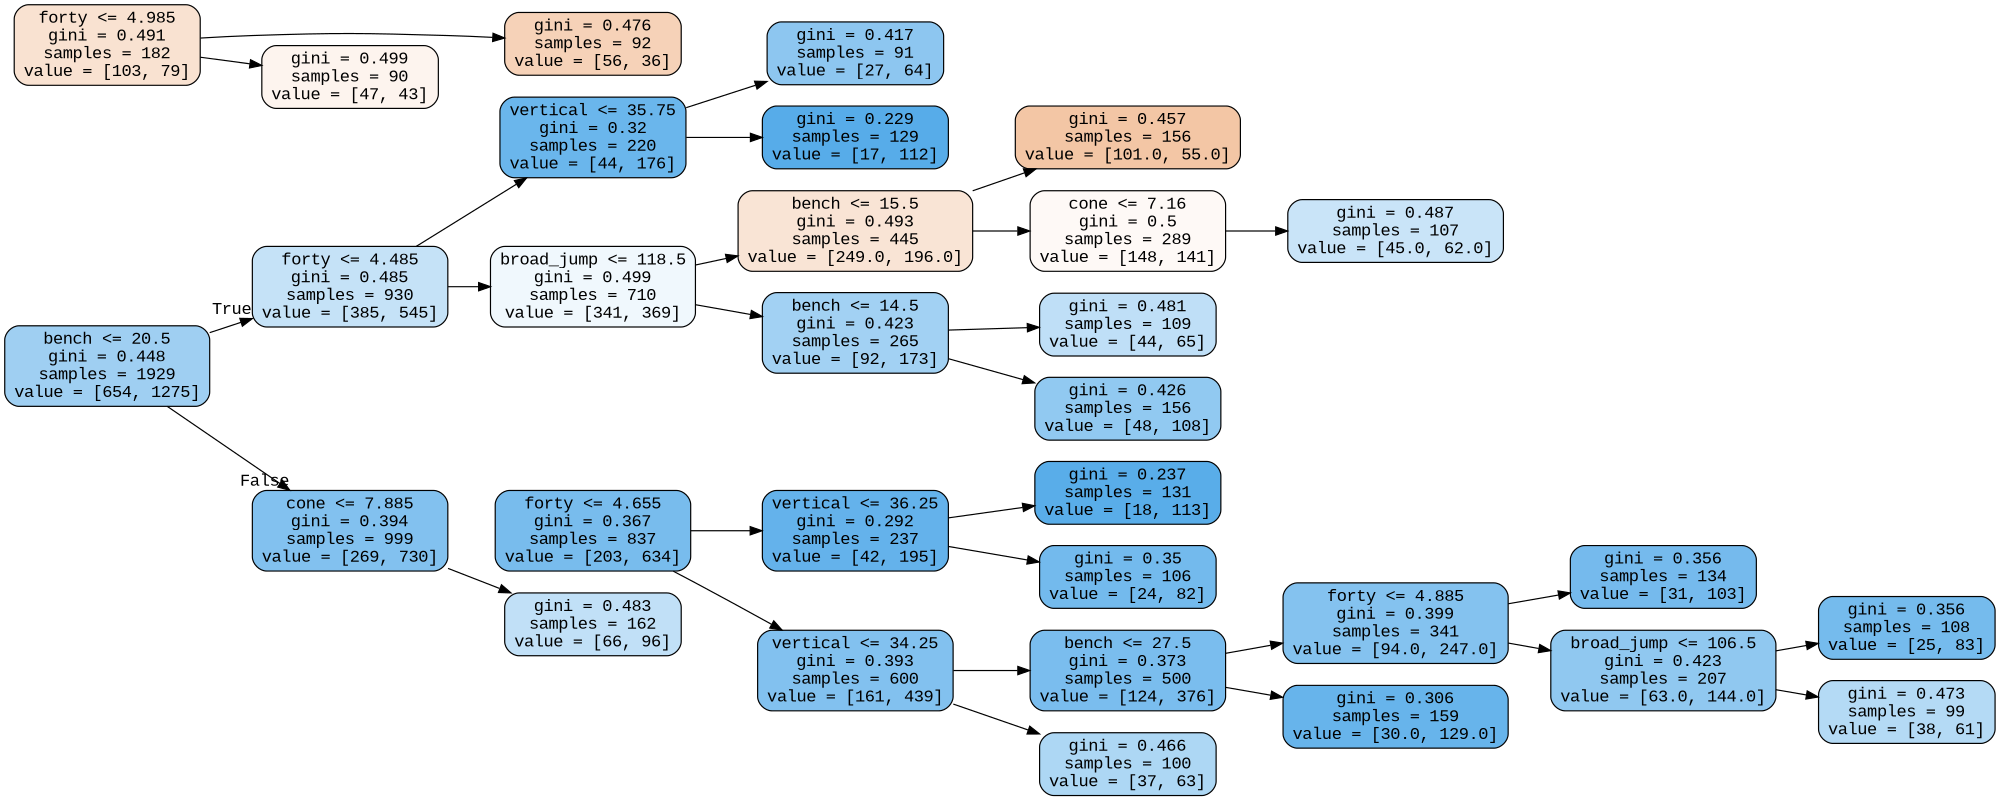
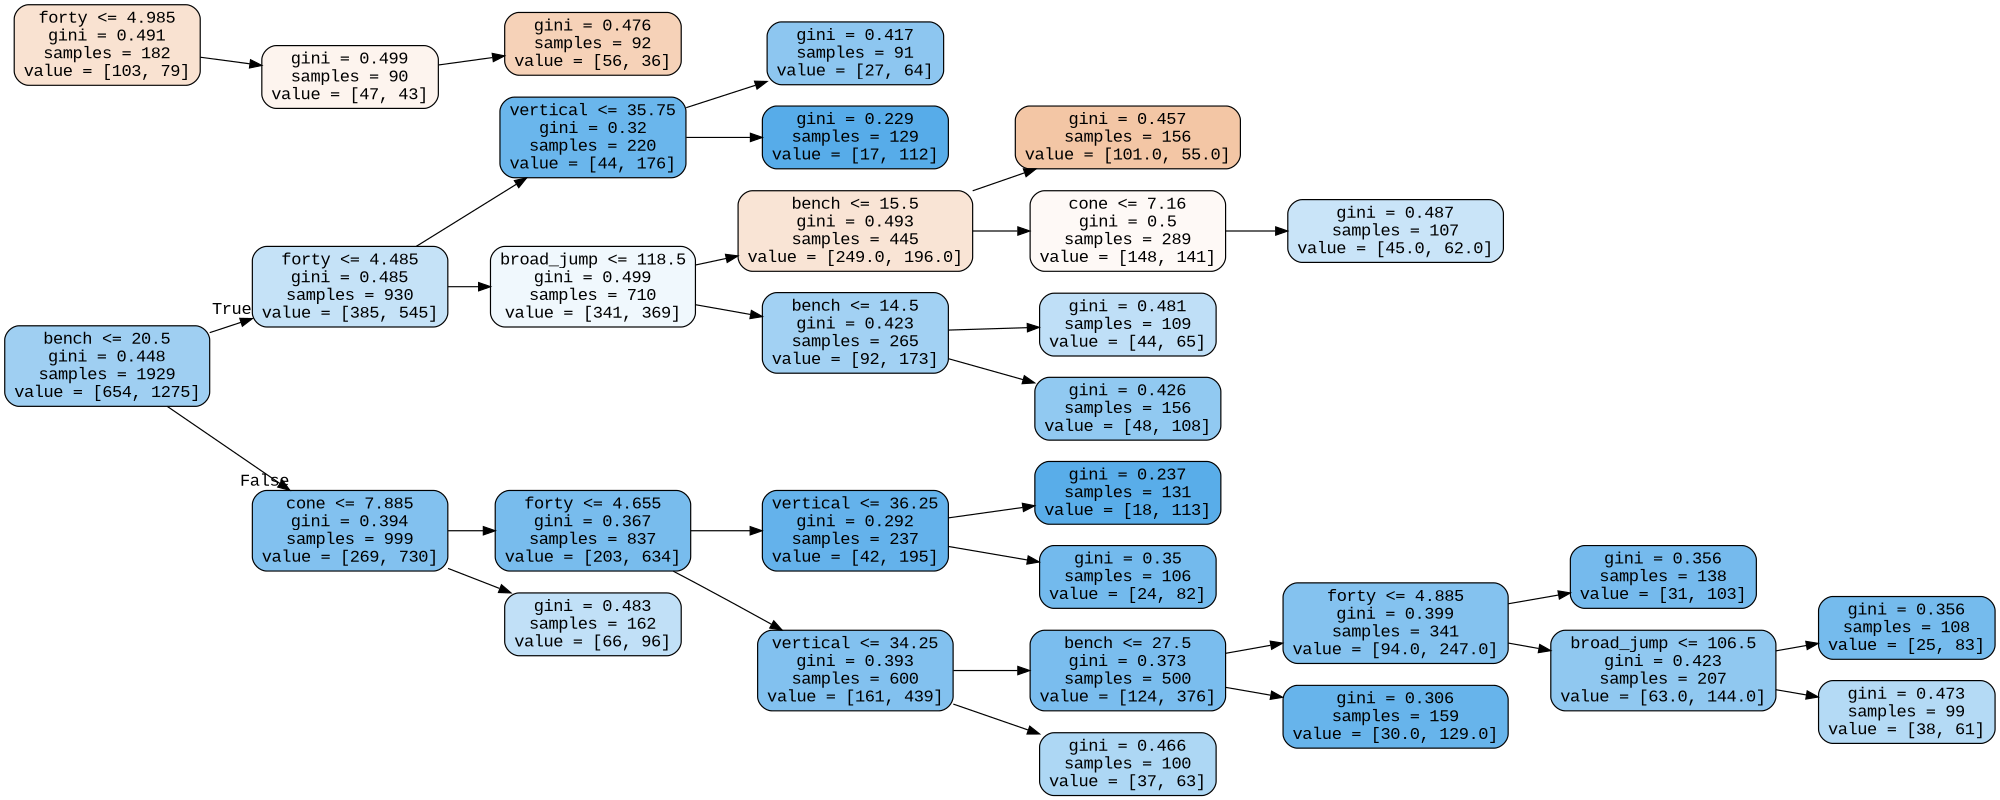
edge "forty <= 4.985 gini = 0.491 samples = 182 value = [103, 79]" -> "gini = 0.476 samples = 92 value = [56, 36]": now "gini = 0.499 samples = 90 value = [47, 43]" -> "gini = 0.476 samples = 92 value = [56, 36]"
edge "cone <= 7.885 gini = 0.394 samples = 999 value = [269, 730]" -> "forty <= 4.655 gini = 0.367 samples = 837 value = [203, 634]": added
node "gini = 0.356 samples = 134 value = [31, 103]": label "gini = 0.356 samples = 134 value = [31, 103]" -> "gini = 0.356 samples = 138 value = [31, 103]"
